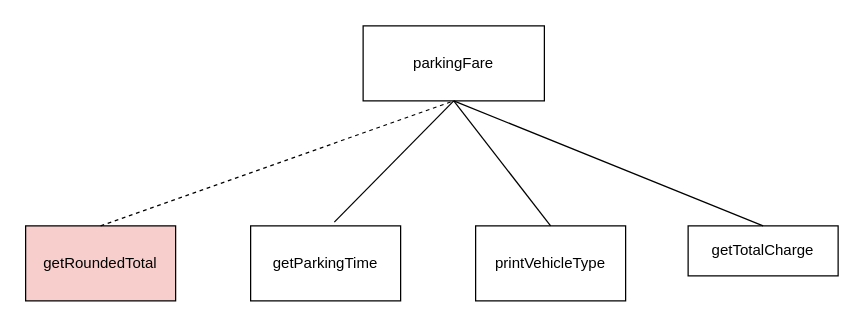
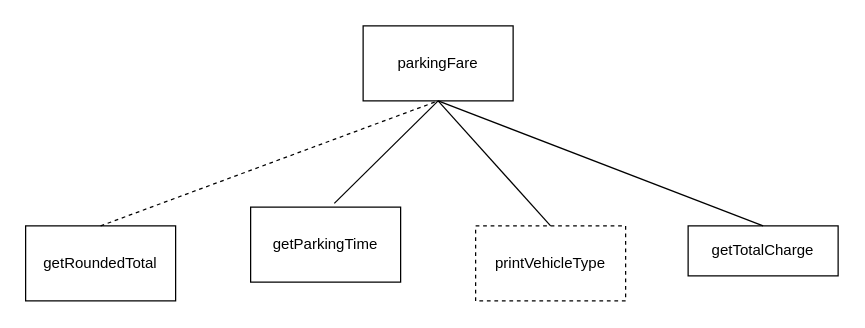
node "parkingFare": size 181x75 -> 150x75
node "getRoundedTotal": fillcolor #f8cecc -> #ffffff
node "getParkingTime": moved (326, 263) -> (326, 244)
node "printVehicleType": style solid -> dashed
